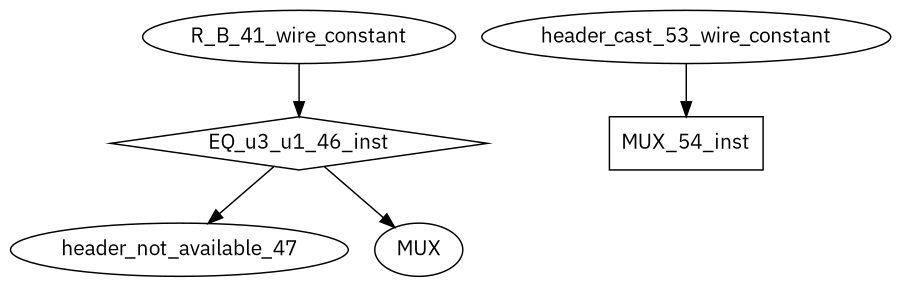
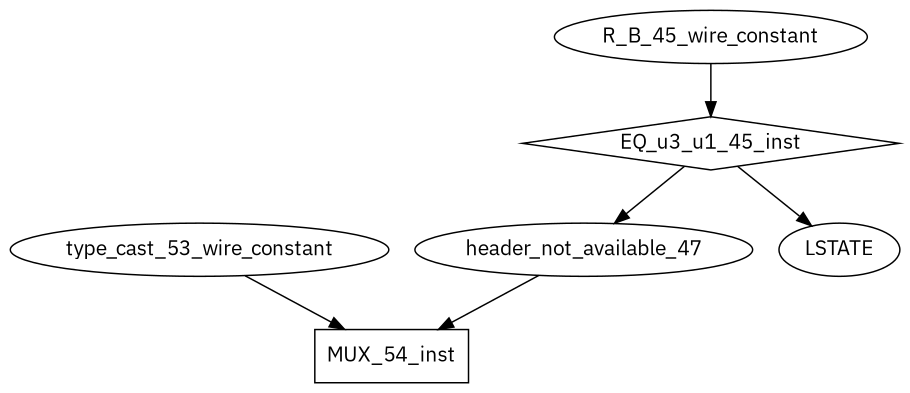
node "R_B_41_wire_constant": label "R_B_41_wire_constant" -> "R_B_45_wire_constant"
node "header_cast_53_wire_constant": label "header_cast_53_wire_constant" -> "type_cast_53_wire_constant"
node "EQ_u3_u1_46_inst": label "EQ_u3_u1_46_inst" -> "EQ_u3_u1_45_inst"
node "MUX": label "MUX" -> "LSTATE"
edge "header_not_available_47" -> "MUX_54_inst": added
